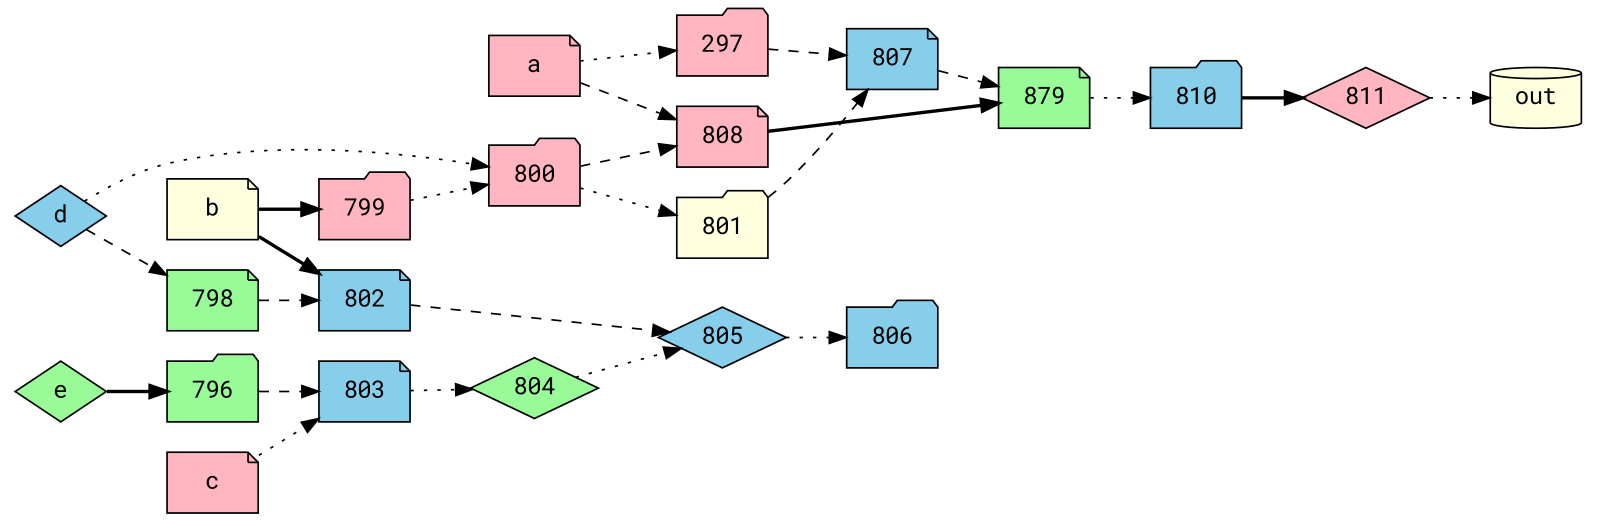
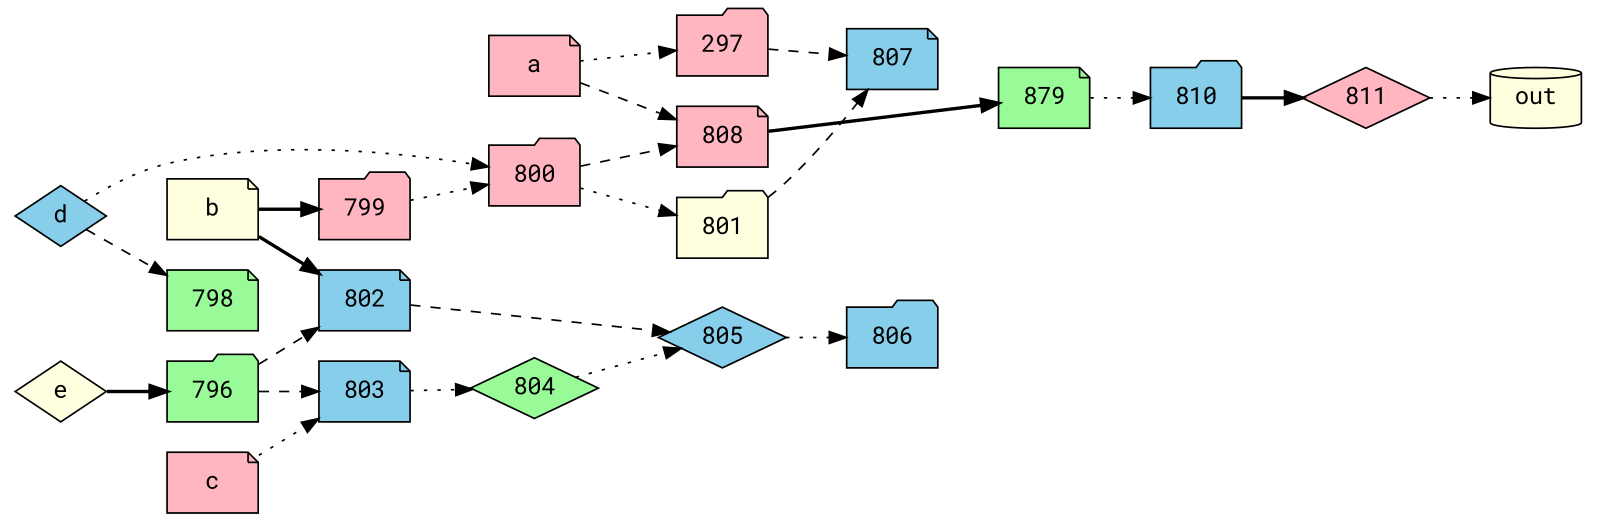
edge "807" -> "879": removed
edge "798" -> "802": now "796" -> "802"
node "e": fillcolor palegreen -> lightyellow
